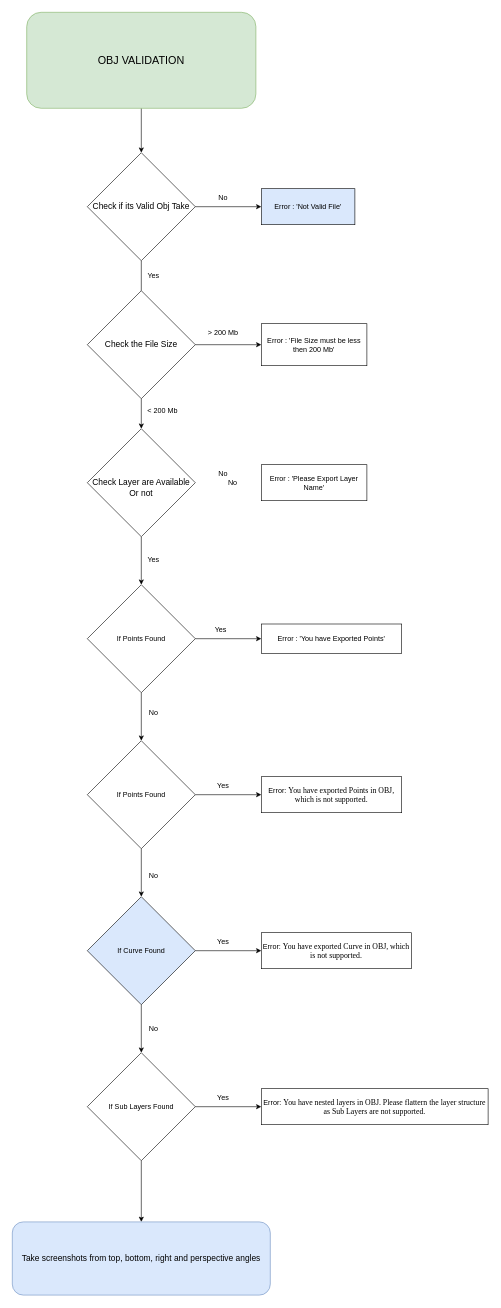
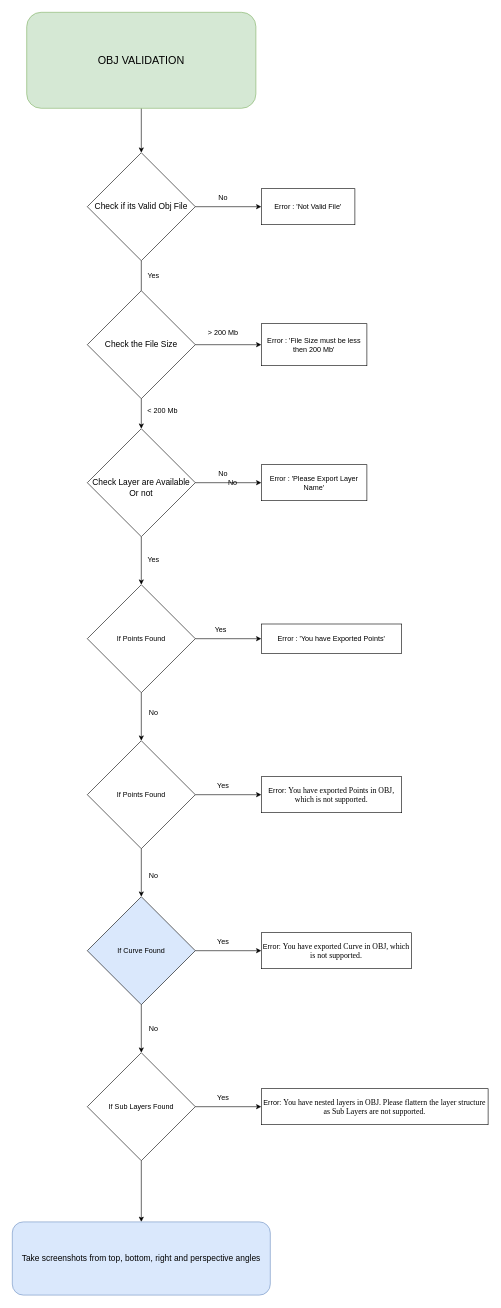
node "Check if its Valid Obj Take": label "Check if its Valid Obj Take" -> "Check if its Valid Obj File"
node "Error : 'Not Valid File'": fillcolor #dae8fc -> #ffffff
edge "Check Layer are Available Or not" -> "Error : 'Please Export Layer Name'": added
